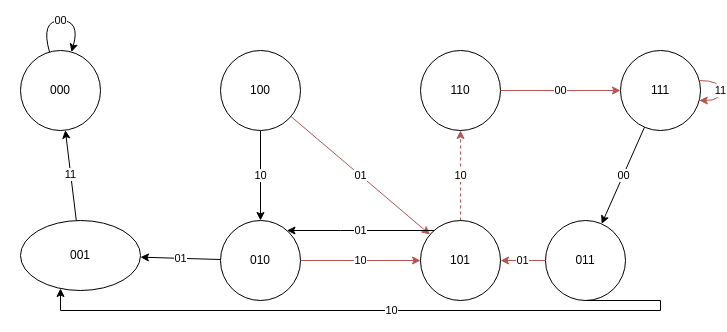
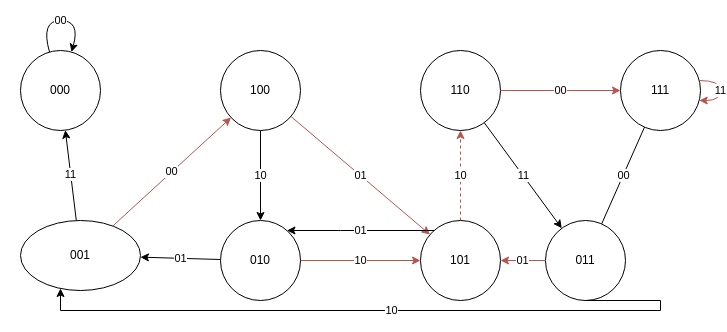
edge "110" -> "011": added, label "11"
edge "001" -> "100": added, label "00"
edge "111" -> "011": arrowhead classic -> none
